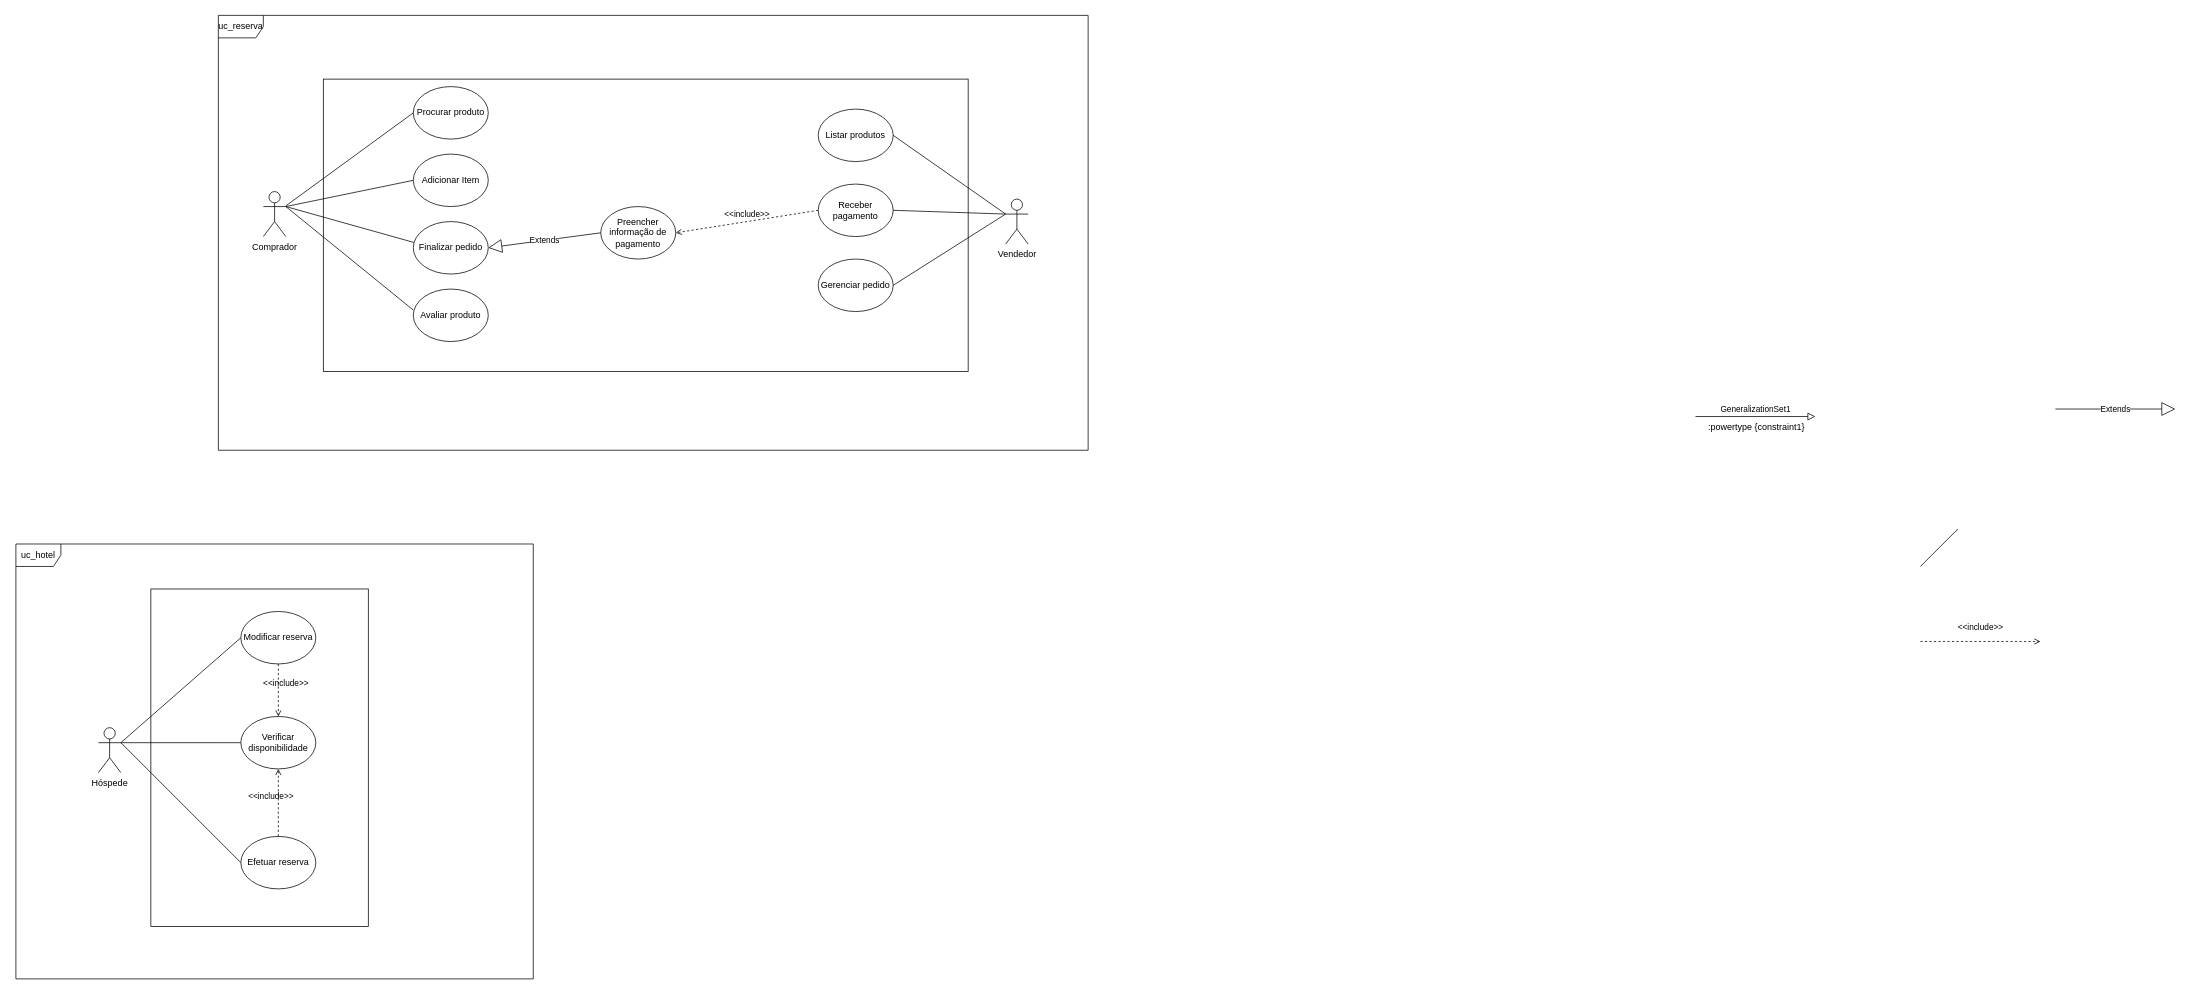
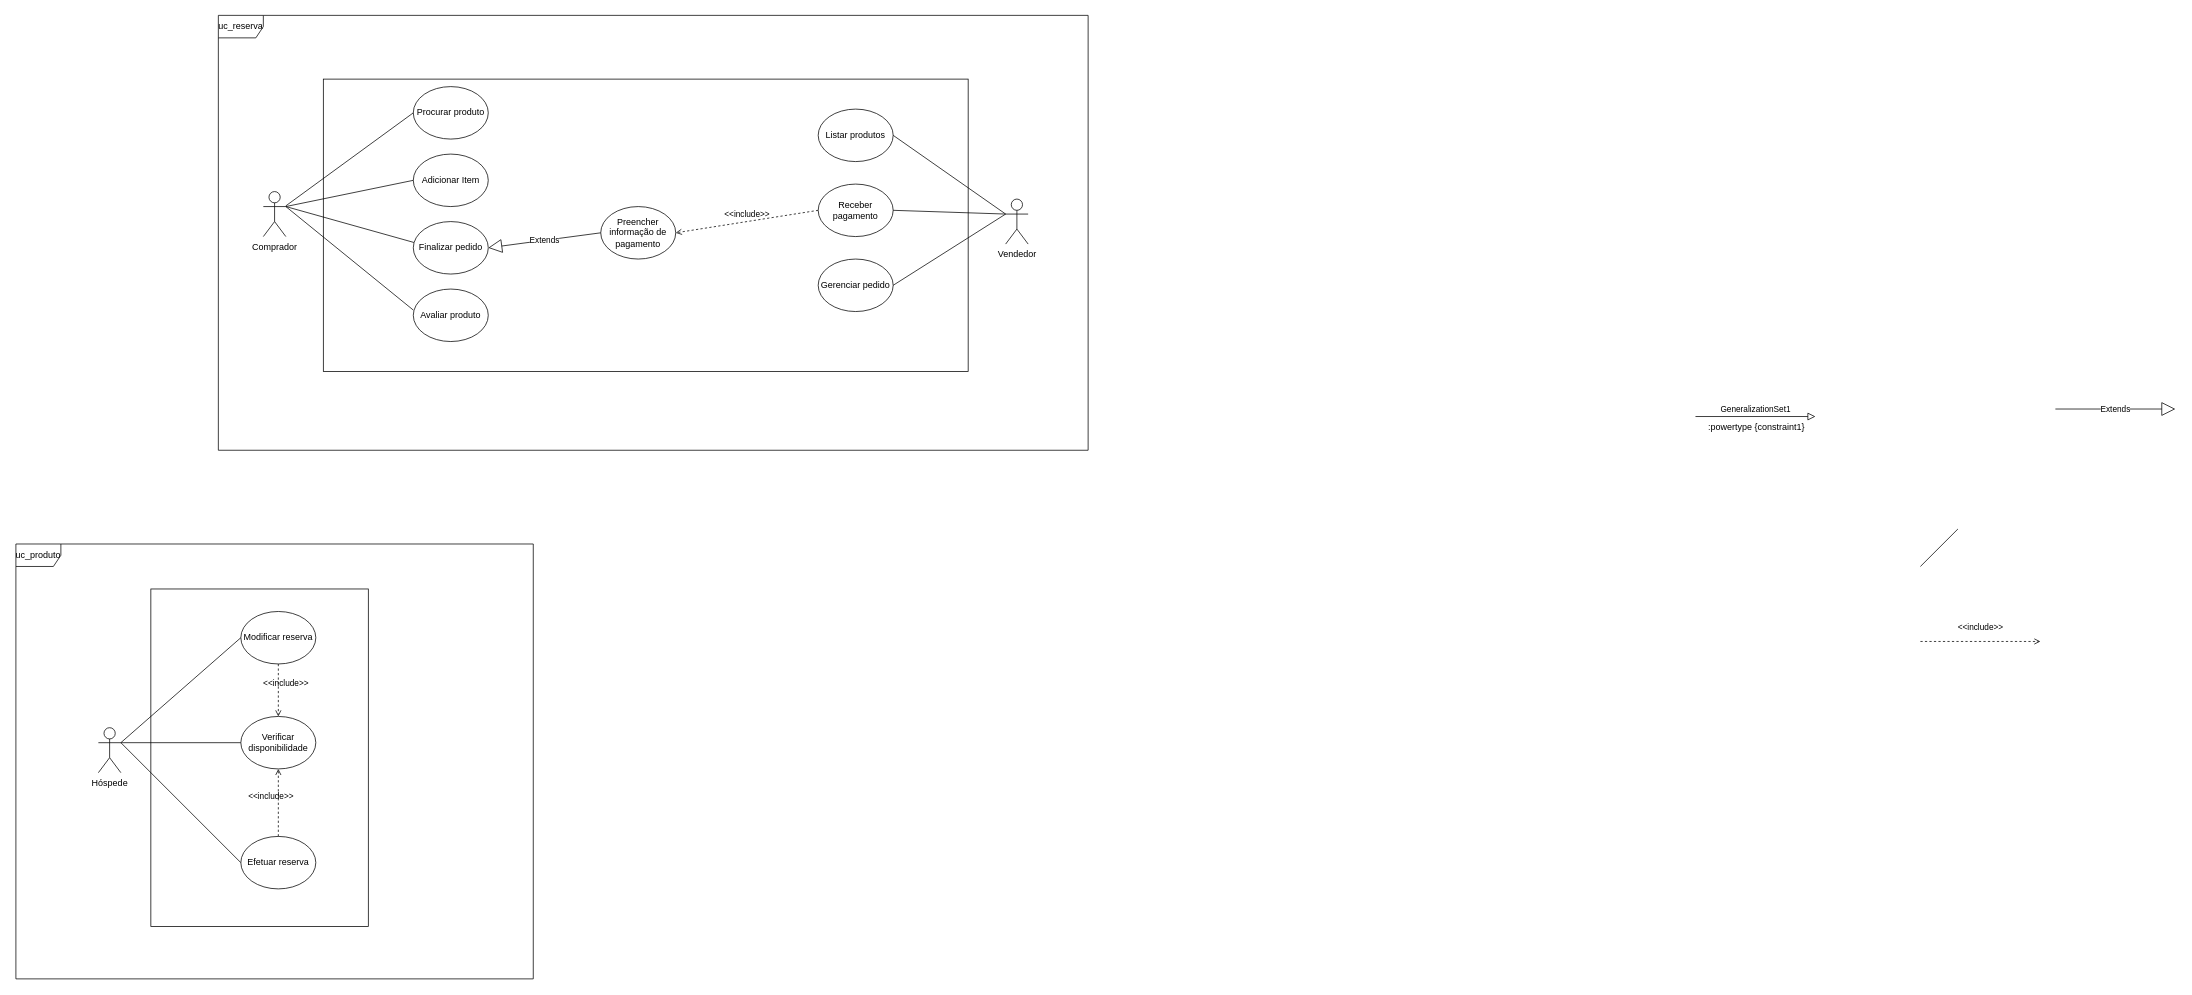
node "uc_hotel": label "uc_hotel" -> "uc_produto"
